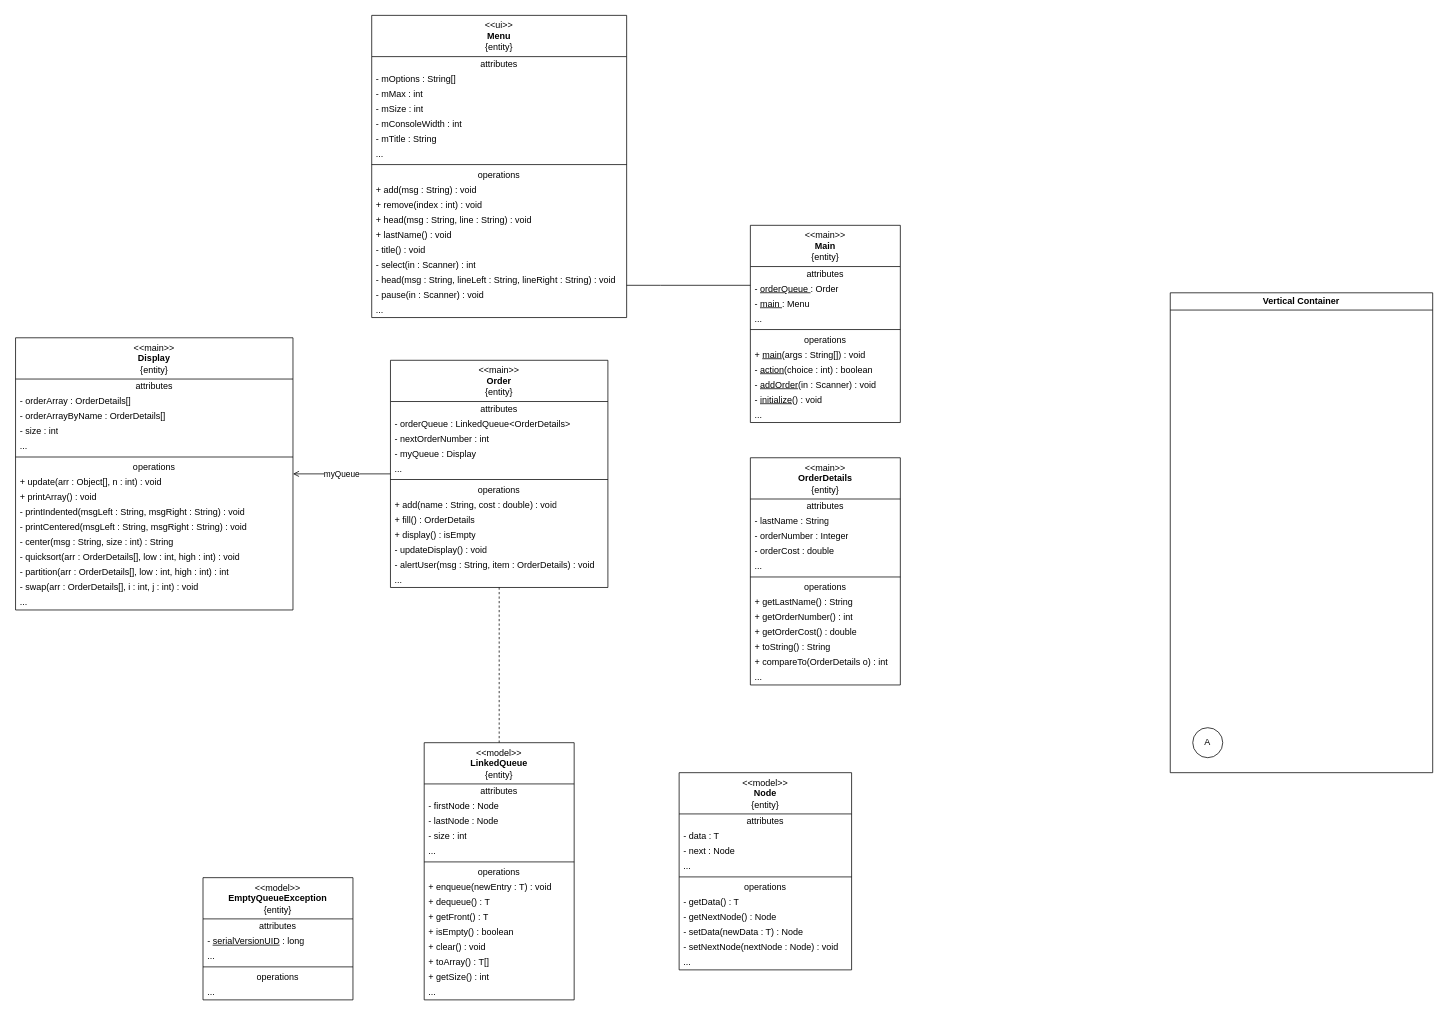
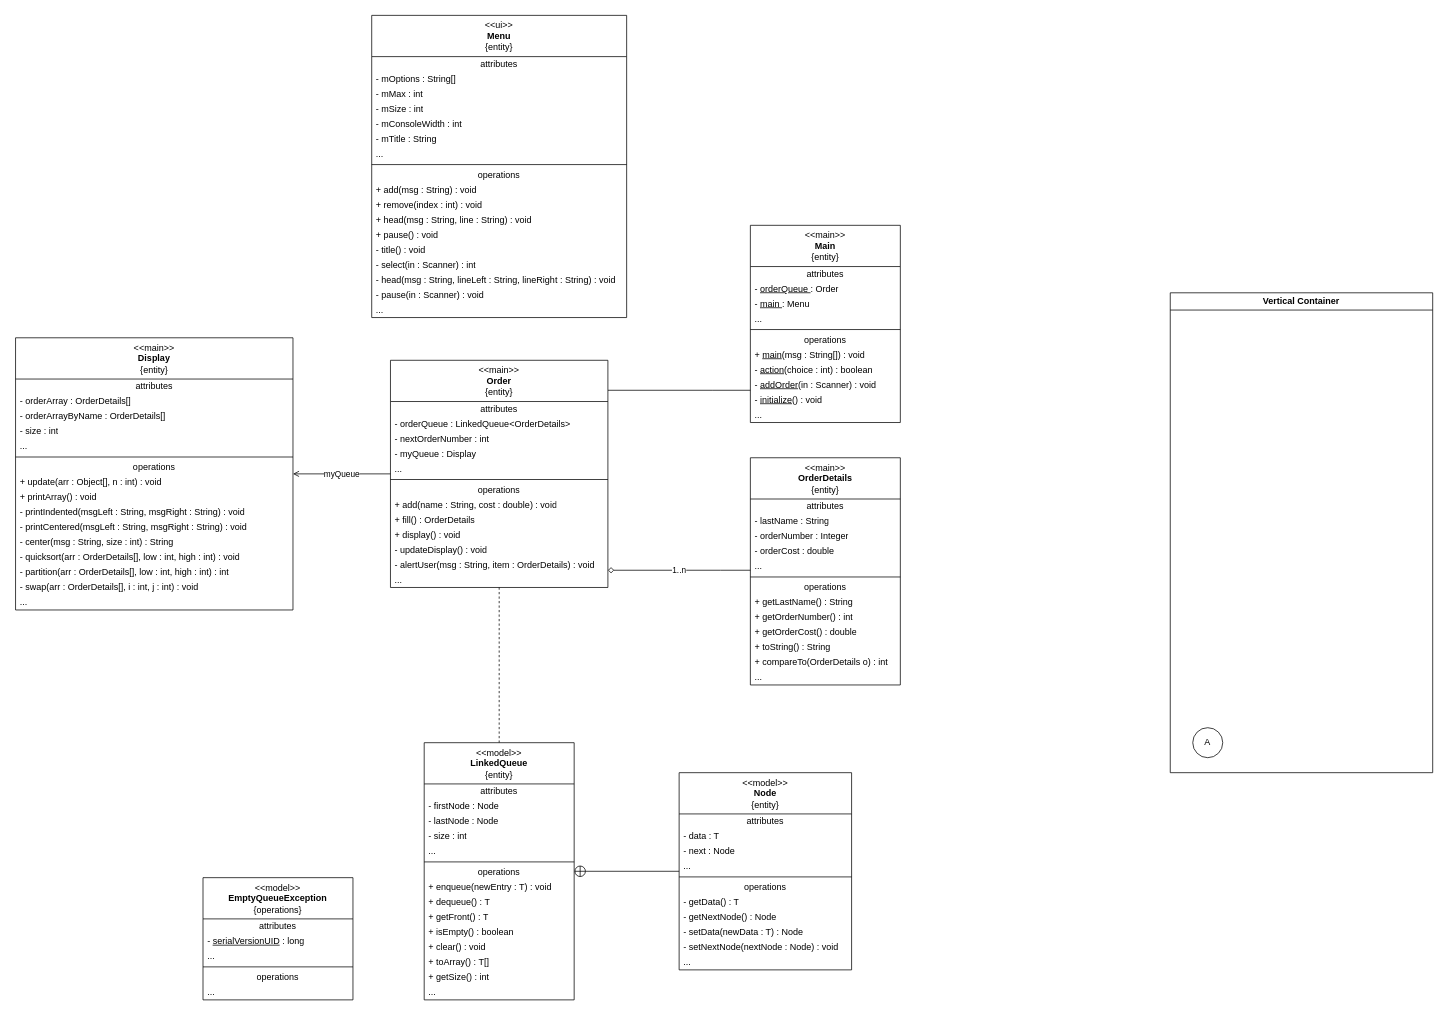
node "+ lastName() : void": label "+ lastName() : void" -> "+ pause() : void"
edge "<<ui>> Menu {entity}" -- "<<main>> Main {entity}": removed
node "+ main(args : String[]) : void": label "+ main(args : String[]) : void" -> "+ main(msg : String[]) : void"
edge "<<main>> Main {entity}" -- "<<main>> Order {entity}": added
node "+ display() : isEmpty": label "+ display() : isEmpty" -> "+ display() : void"
edge "<<main>> OrderDetails {entity}" -> "<<main>> Order {entity}": added, label "1..n"
edge "<<model>> Node {entity}" -> "<<model>> LinkedQueue {entity}": added
node "<<model>> EmptyQueueException {entity}": label "<<model>> EmptyQueueException {entity}" -> "<<model>> EmptyQueueException {operations}"
